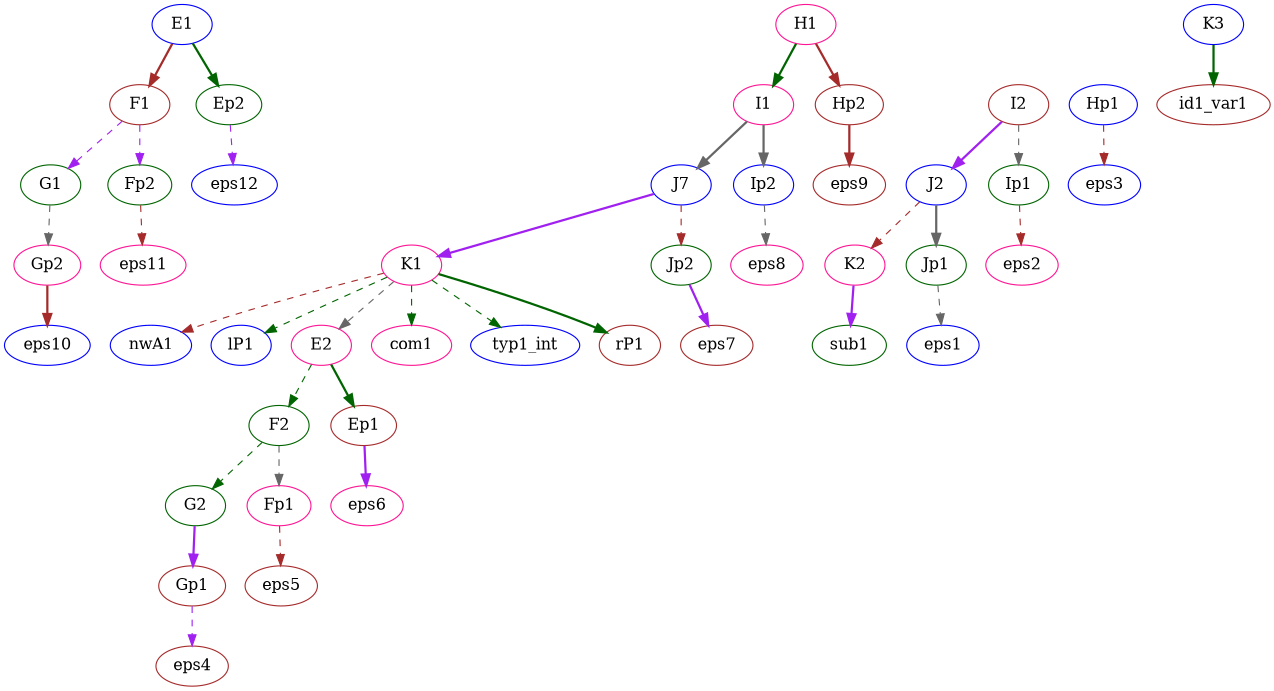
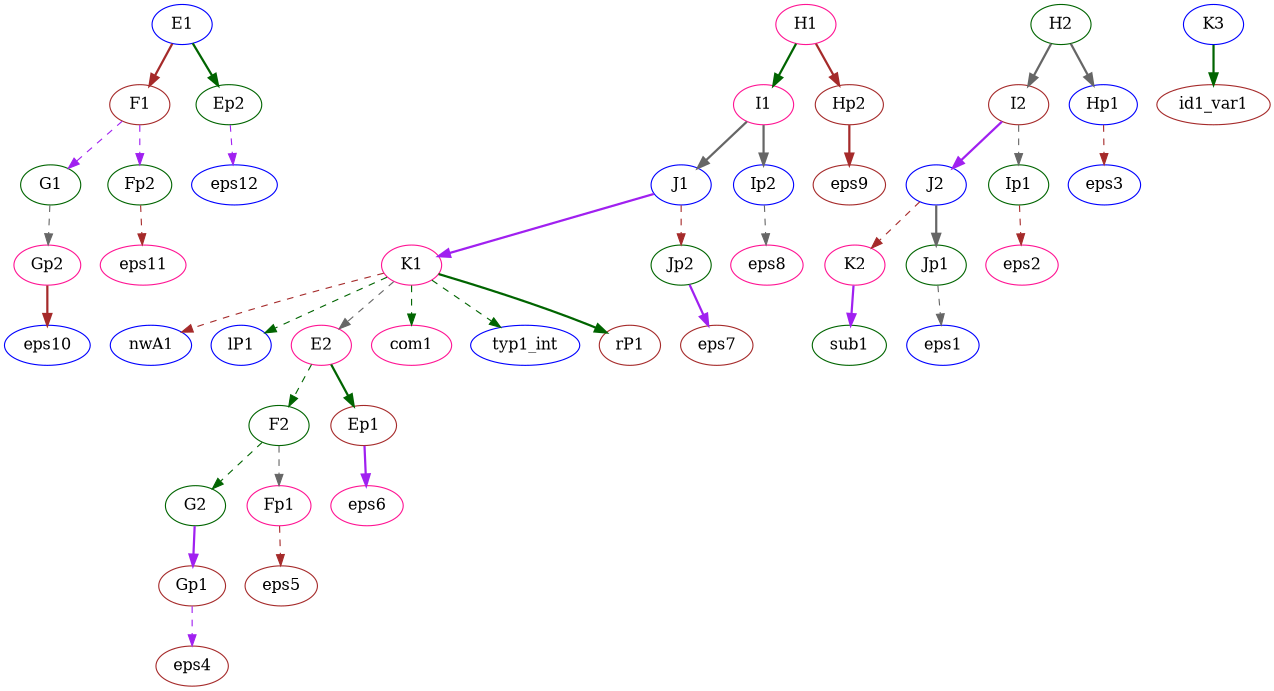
node "H2": added
node "J7": label "J7" -> "J1"
